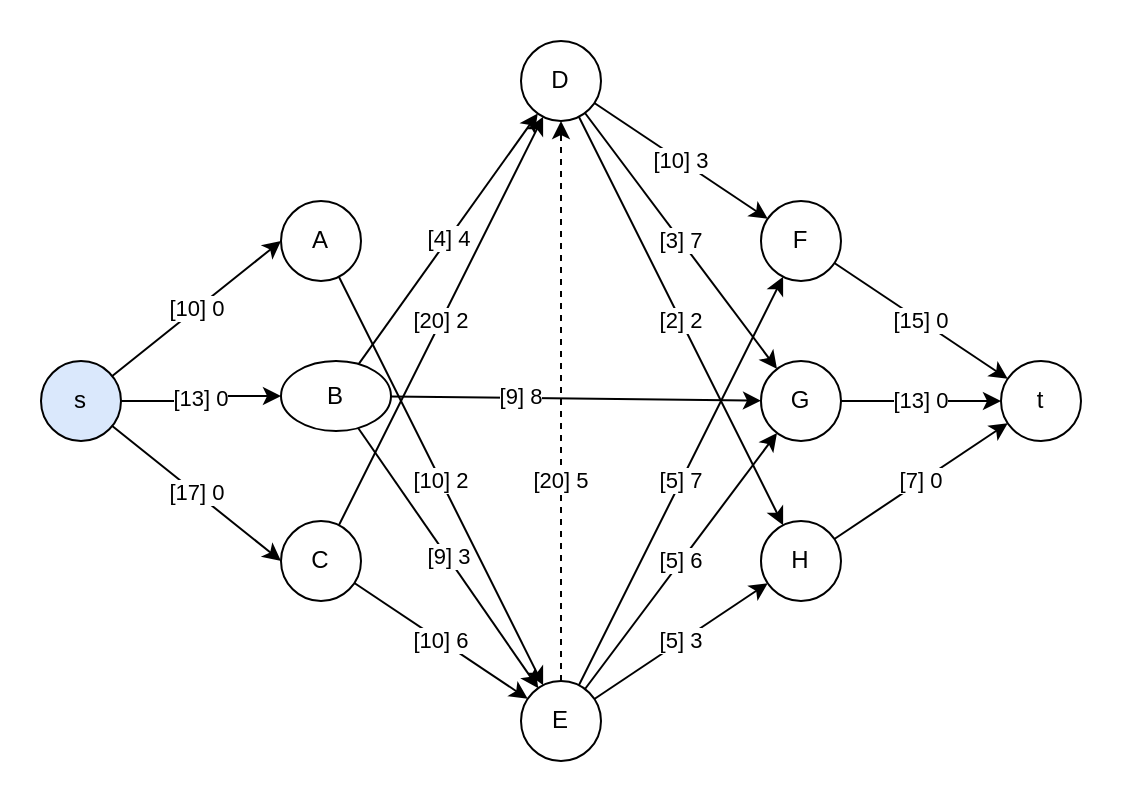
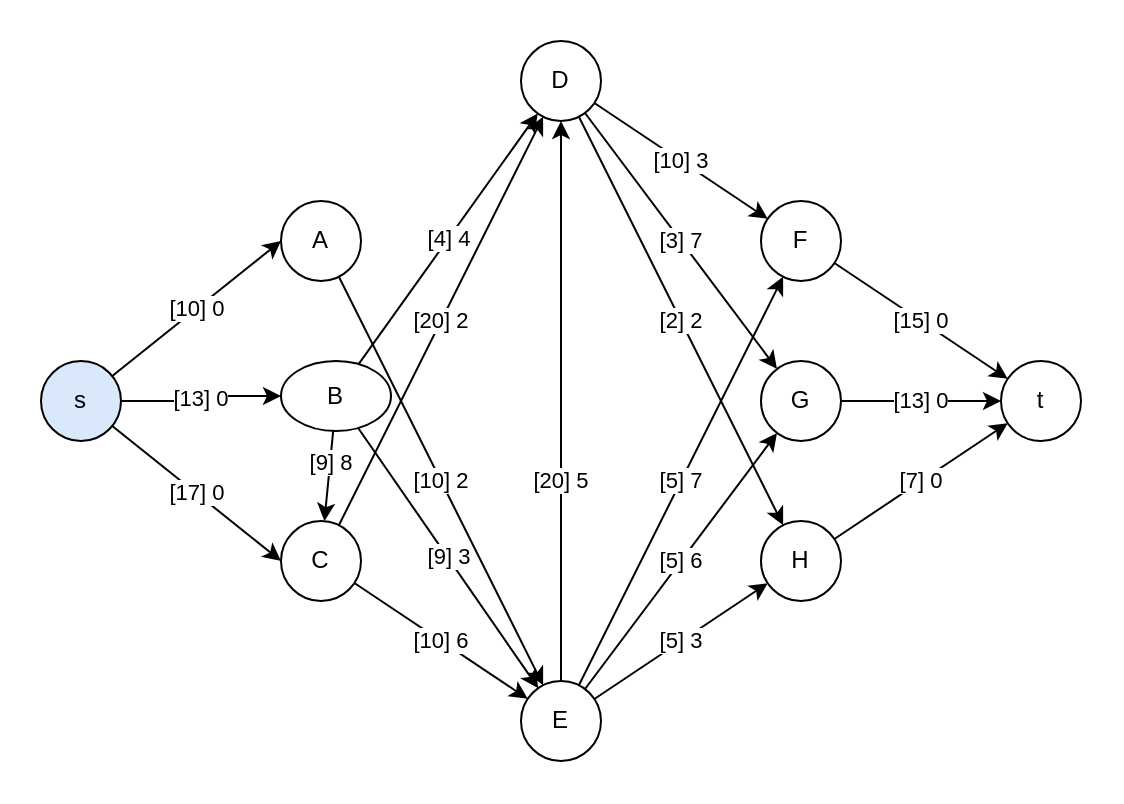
edge "E" -> "D": style dashed -> solid
edge "B" -> "G": now "B" -> "C"
